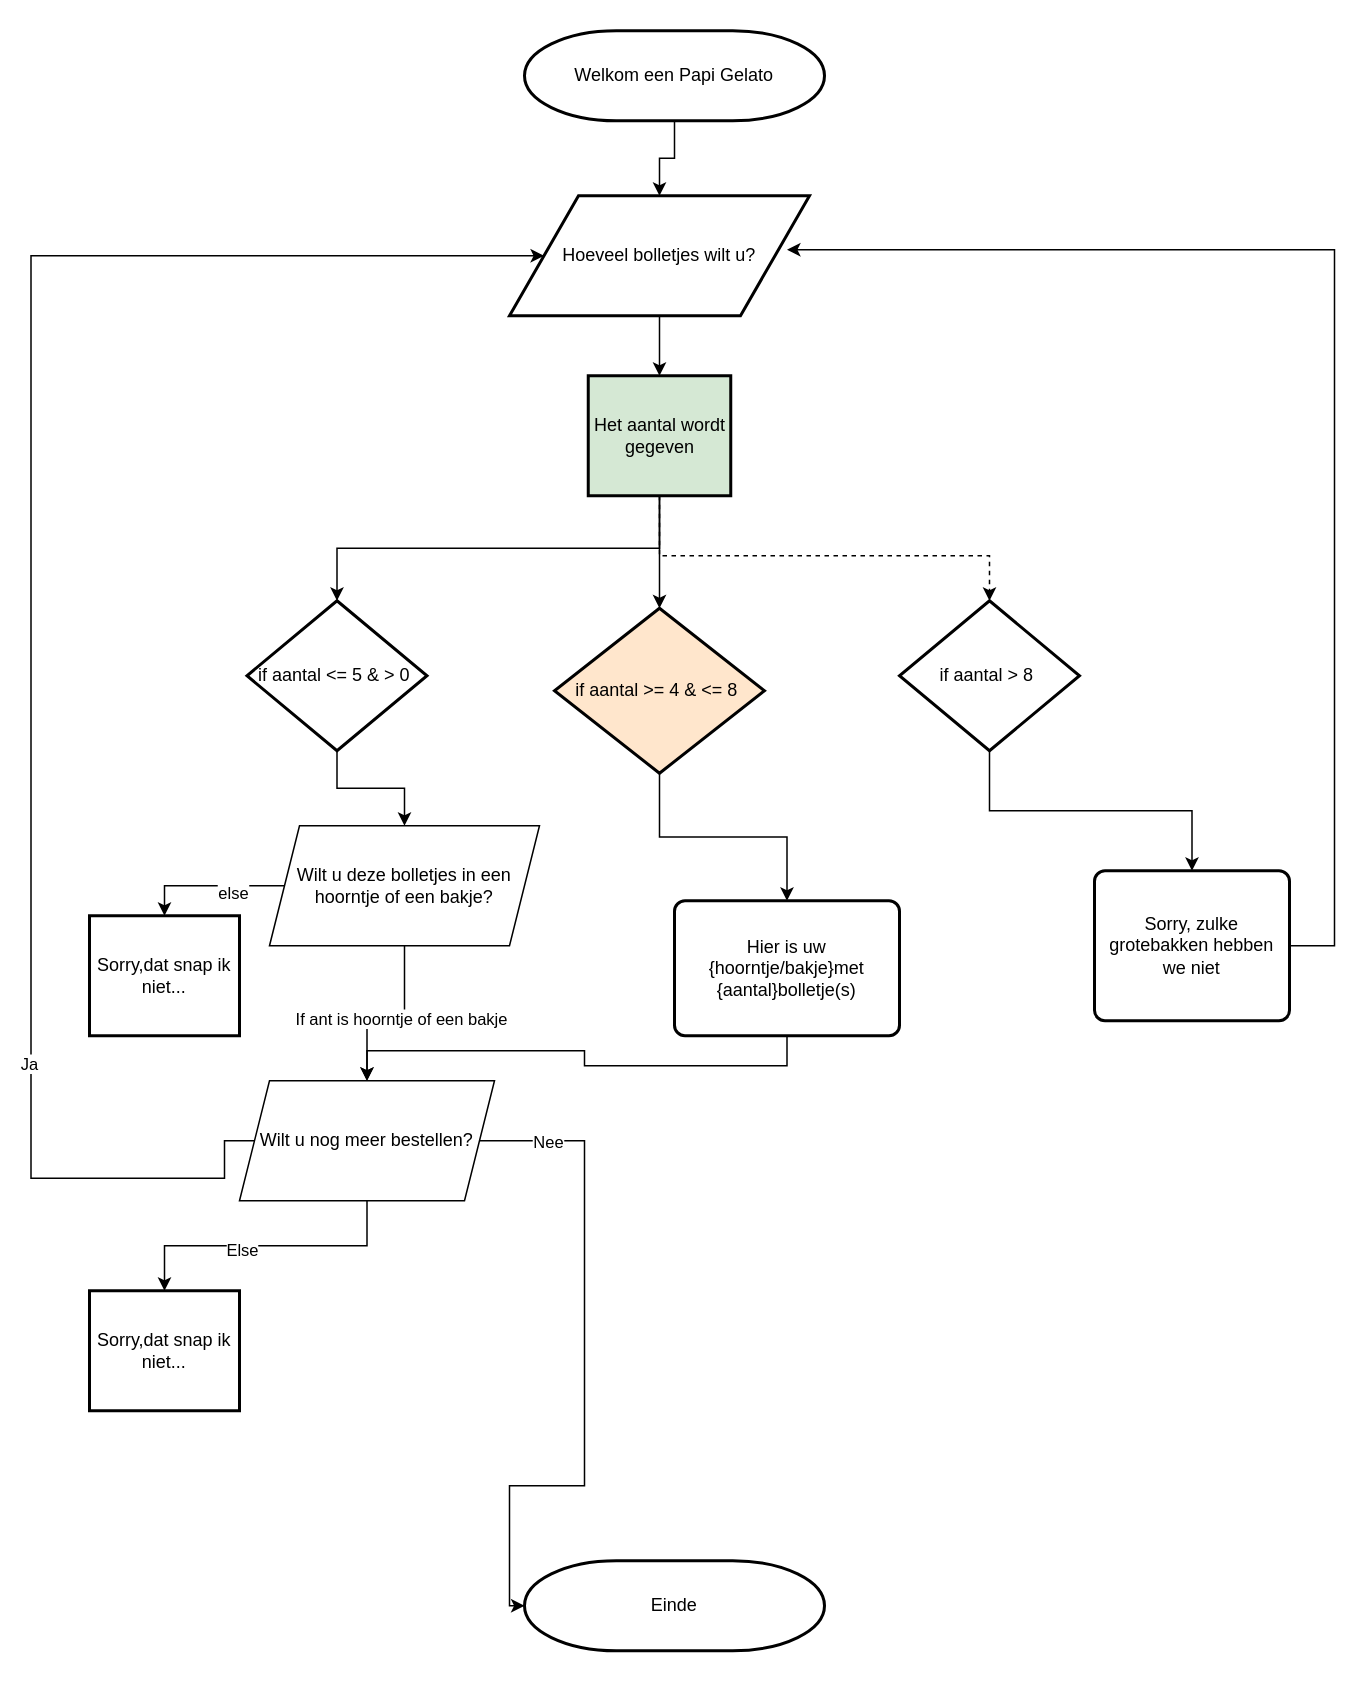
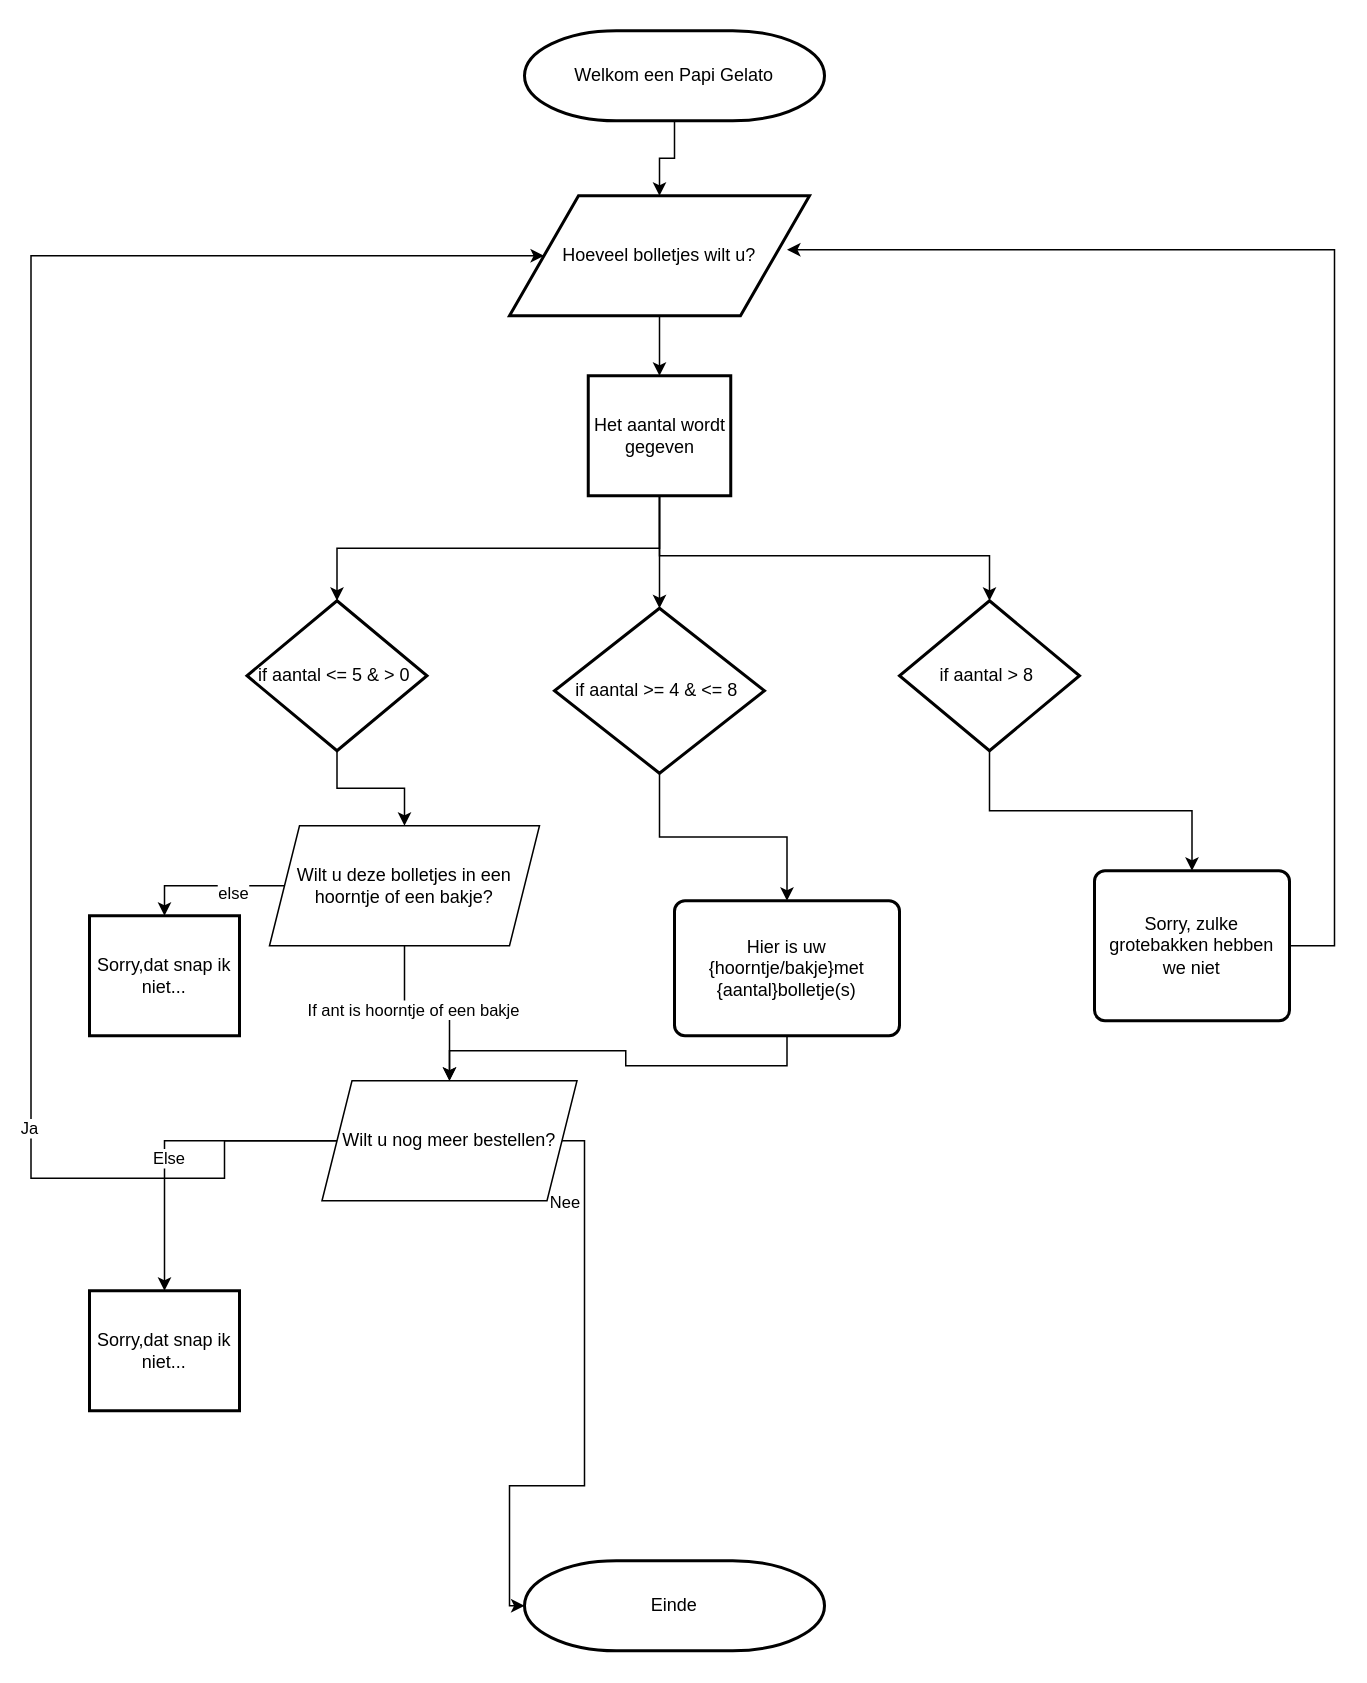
node "Het aantal wordt gegeven": fillcolor #d5e8d4 -> #ffffff
edge "Het aantal wordt gegeven" -> "if aantal > 8": style dashed -> solid
node "if aantal >= 4 & <= 8": fillcolor #ffe6cc -> #ffffff
node "Wilt u nog meer bestellen?": moved (367, 1141) -> (449, 1141)
